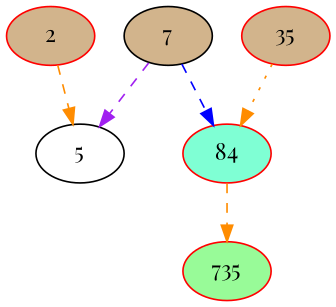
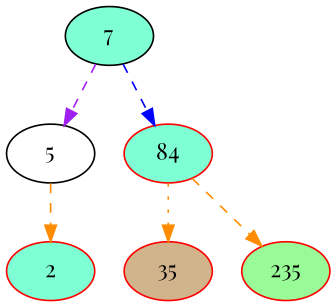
node "2": fillcolor tan -> aquamarine
node "7": fillcolor tan -> aquamarine
edge "2" -> "5": reversed
edge "35" -> "84": reversed
node "735": label "735" -> "235"
